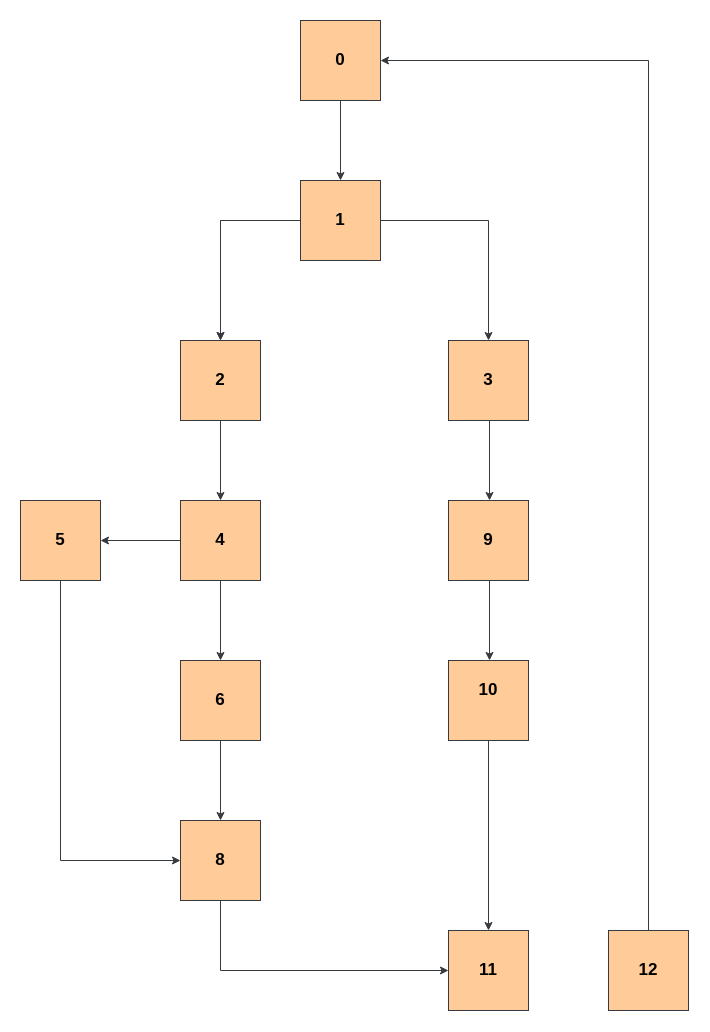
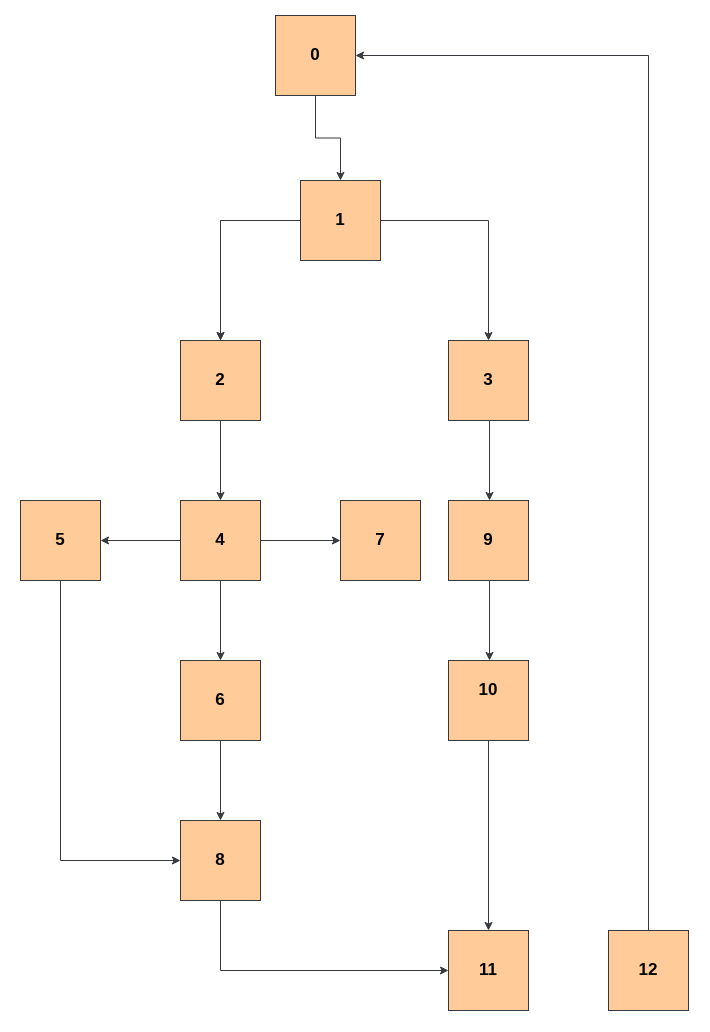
node "0": moved (341, 61) -> (316, 56)
edge "4" -> "7": added
node "7": added
